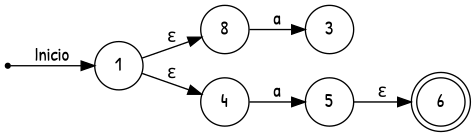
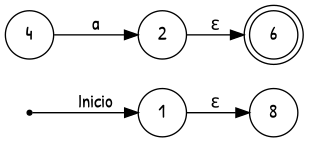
node "3": removed
edge "1" -> "4": removed, label "ε"
node "5": label "5" -> "2"
